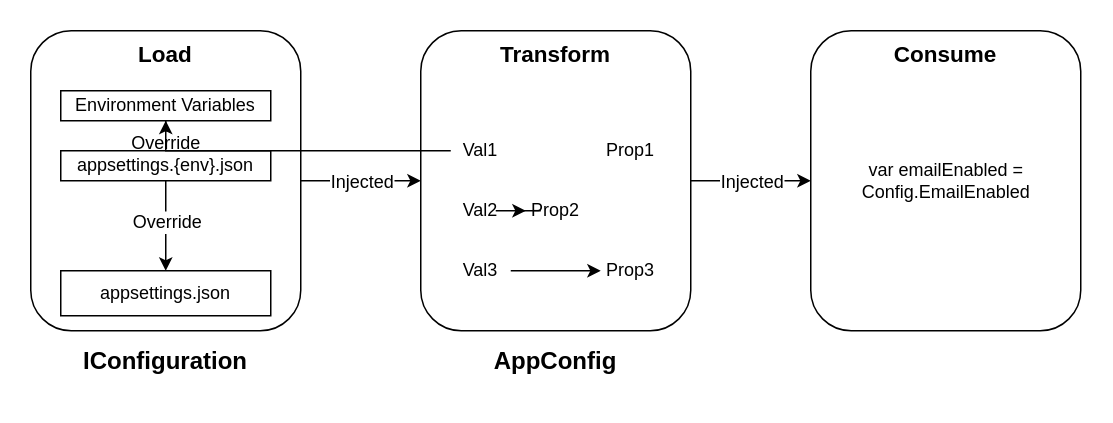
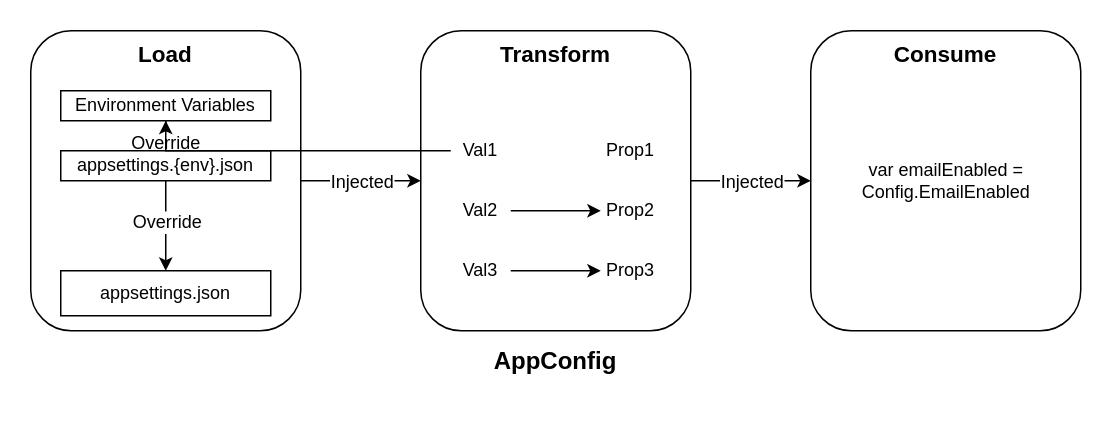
node "Prop2": moved (556, 211) -> (631, 211)
node "IConfiguration": removed
